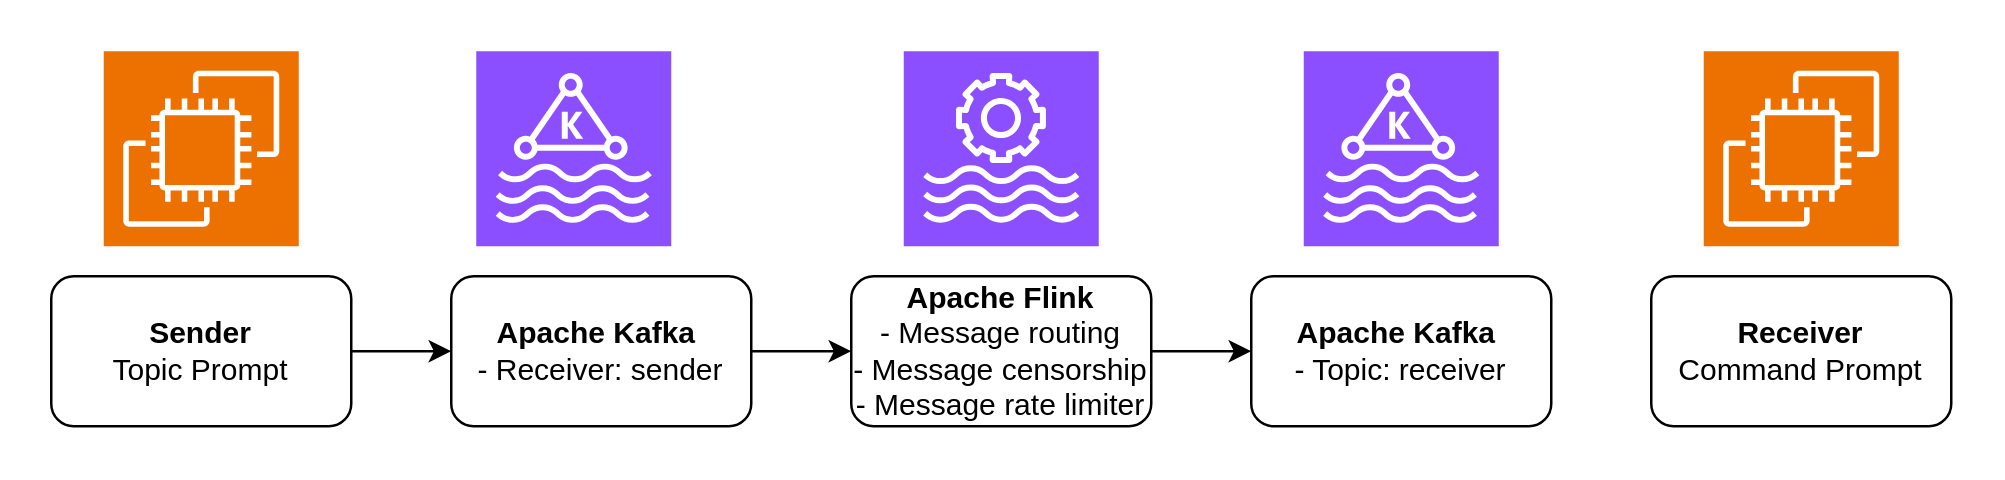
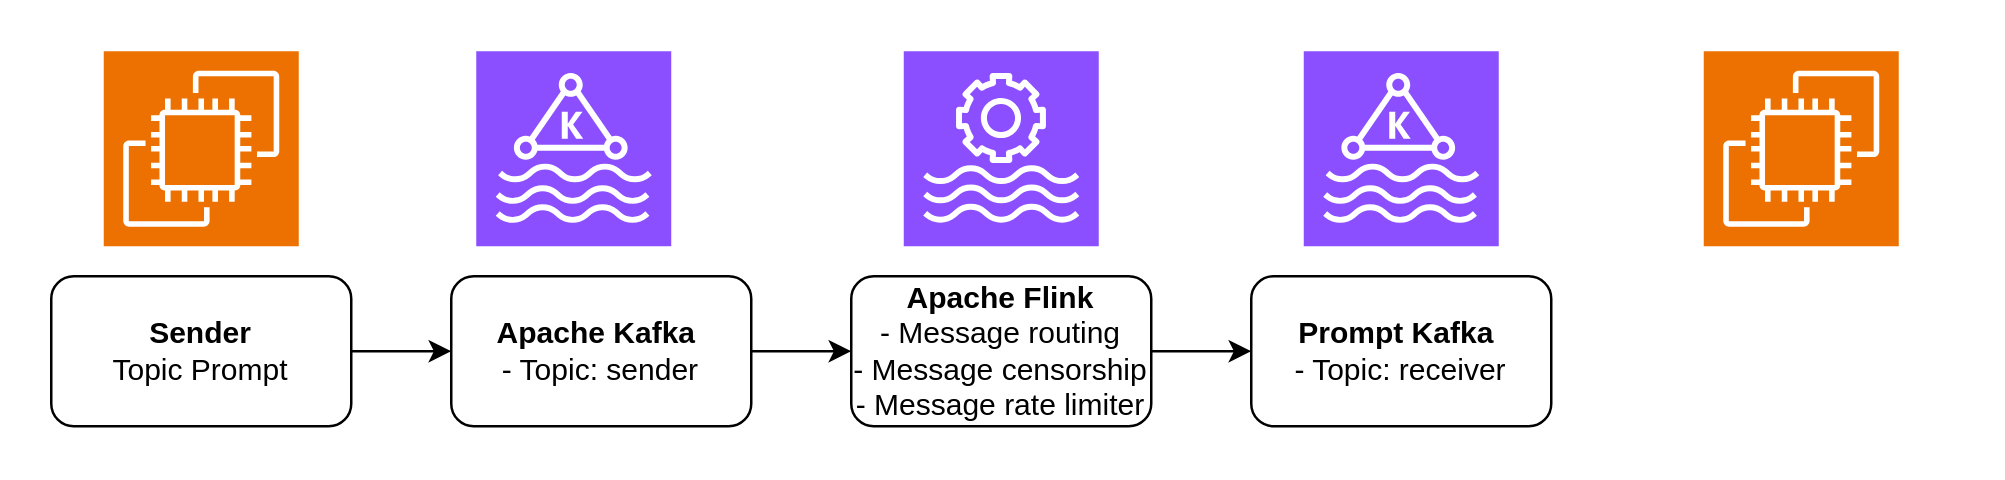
node "Apache Kafka - Receiver: sender": label "Apache Kafka - Receiver: sender" -> "Apache Kafka - Topic: sender"
node "Apache Kafka - Topic: receiver": label "Apache Kafka - Topic: receiver" -> "Prompt Kafka - Topic: receiver"
node "Receiver Command Prompt": removed
